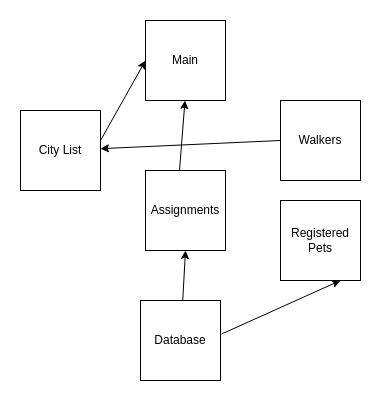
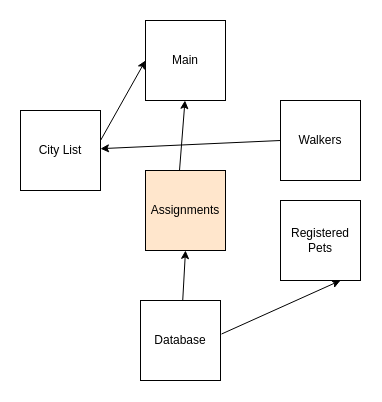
node "Assignments": fillcolor #ffffff -> #ffe6cc
